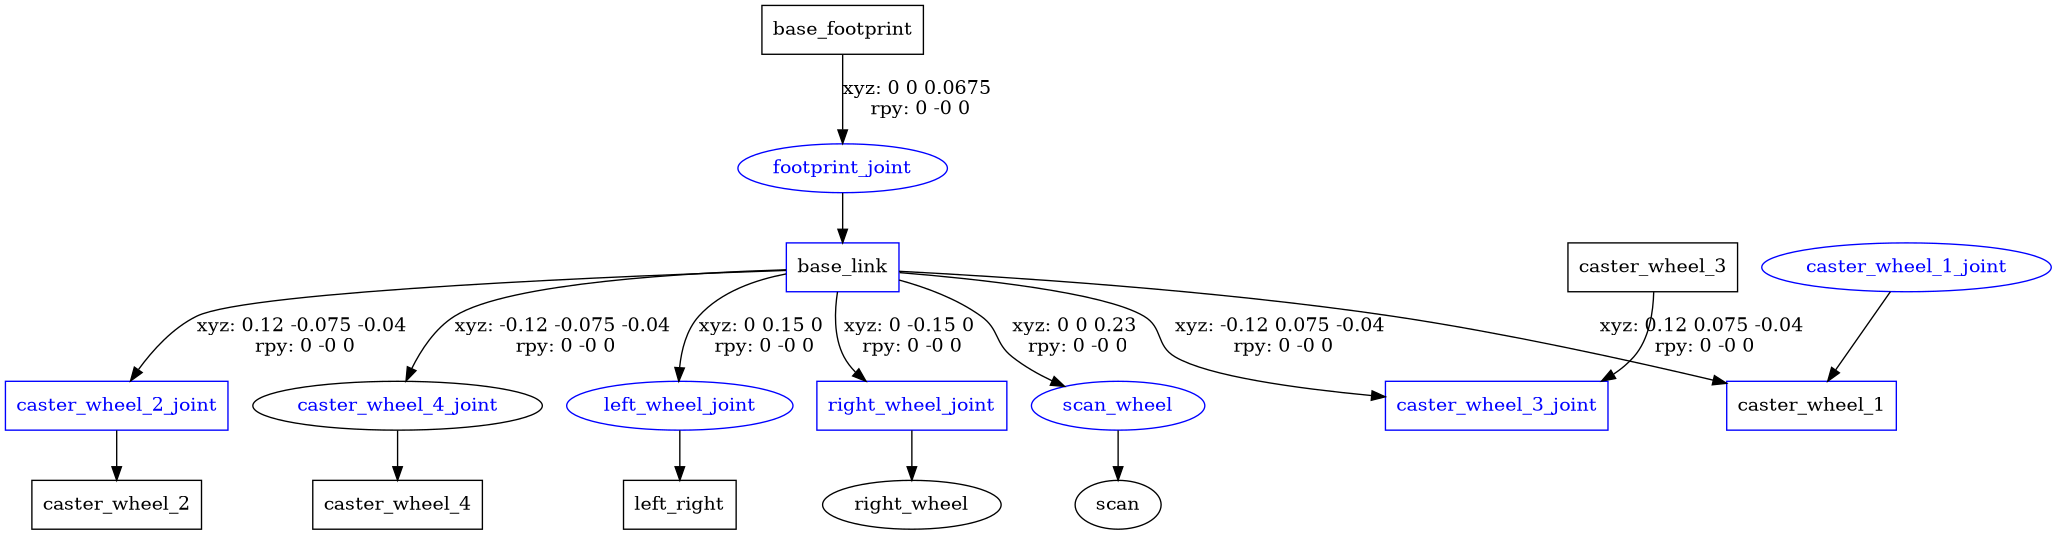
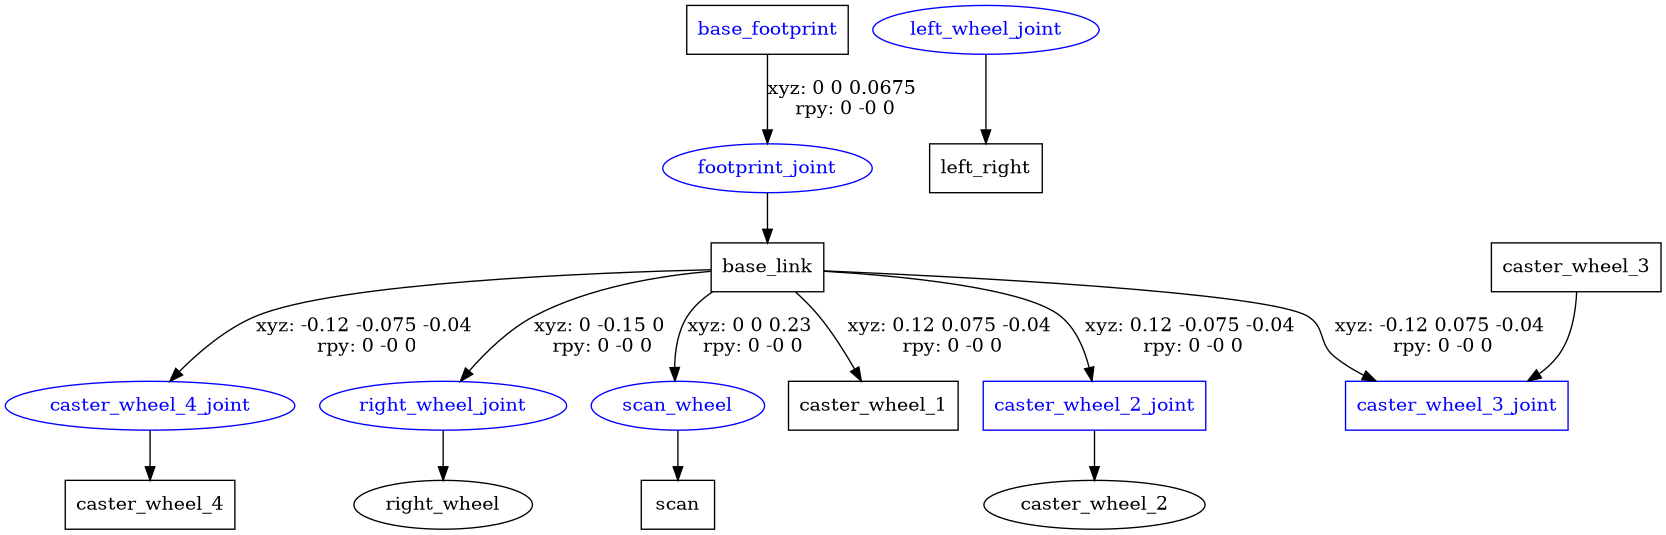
node "base_footprint": fontcolor black -> blue
node "base_link": color blue -> black
node "caster_wheel_1_joint": removed
edge "base_link" -> "left_wheel_joint": removed, label "xyz: 0 0.15 0 rpy: 0 -0 0"
node "caster_wheel_4_joint": color black -> blue
node "right_wheel_joint": shape box -> ellipse
node "caster_wheel_1": color blue -> black
node "caster_wheel_2": shape box -> ellipse
node "scan": shape ellipse -> box
